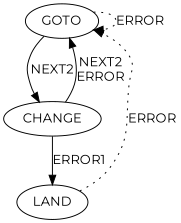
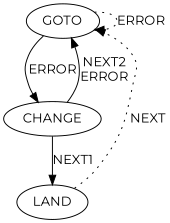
edge "GOTO" -> "CHANGE": label "NEXT2" -> "ERROR"
edge "LAND" -> "GOTO": label "ERROR" -> "NEXT"
edge "CHANGE" -> "LAND": label "ERROR1" -> "NEXT1"
